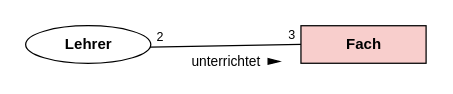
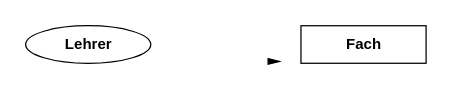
node "Fach": fillcolor #f8cecc -> #ffffff
edge "Lehrer" -- "Fach": removed, labels "2", "unterrichtet", "3"
